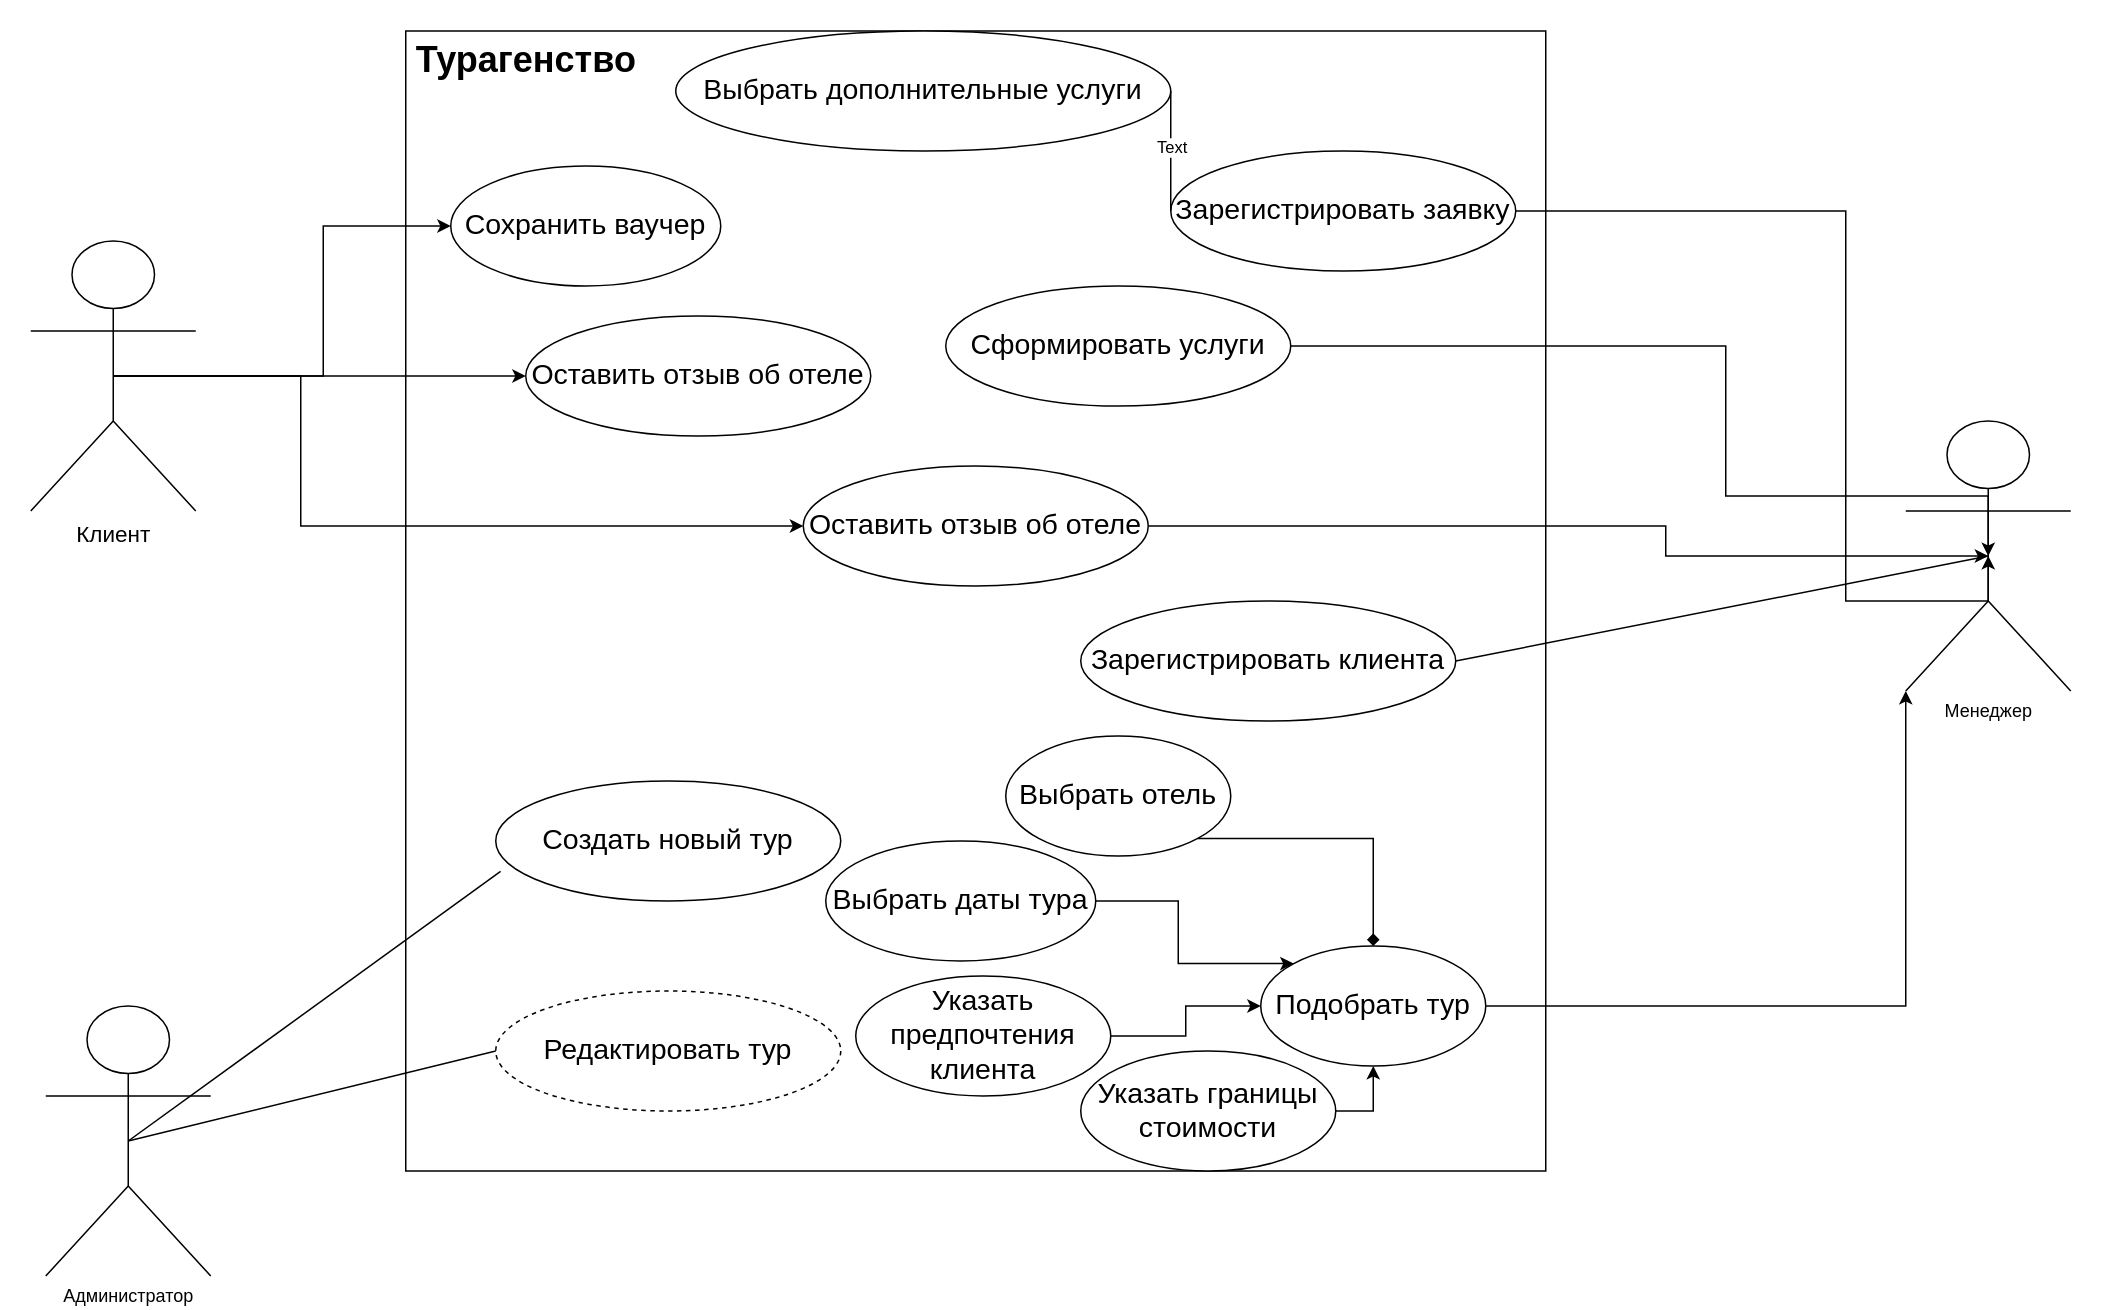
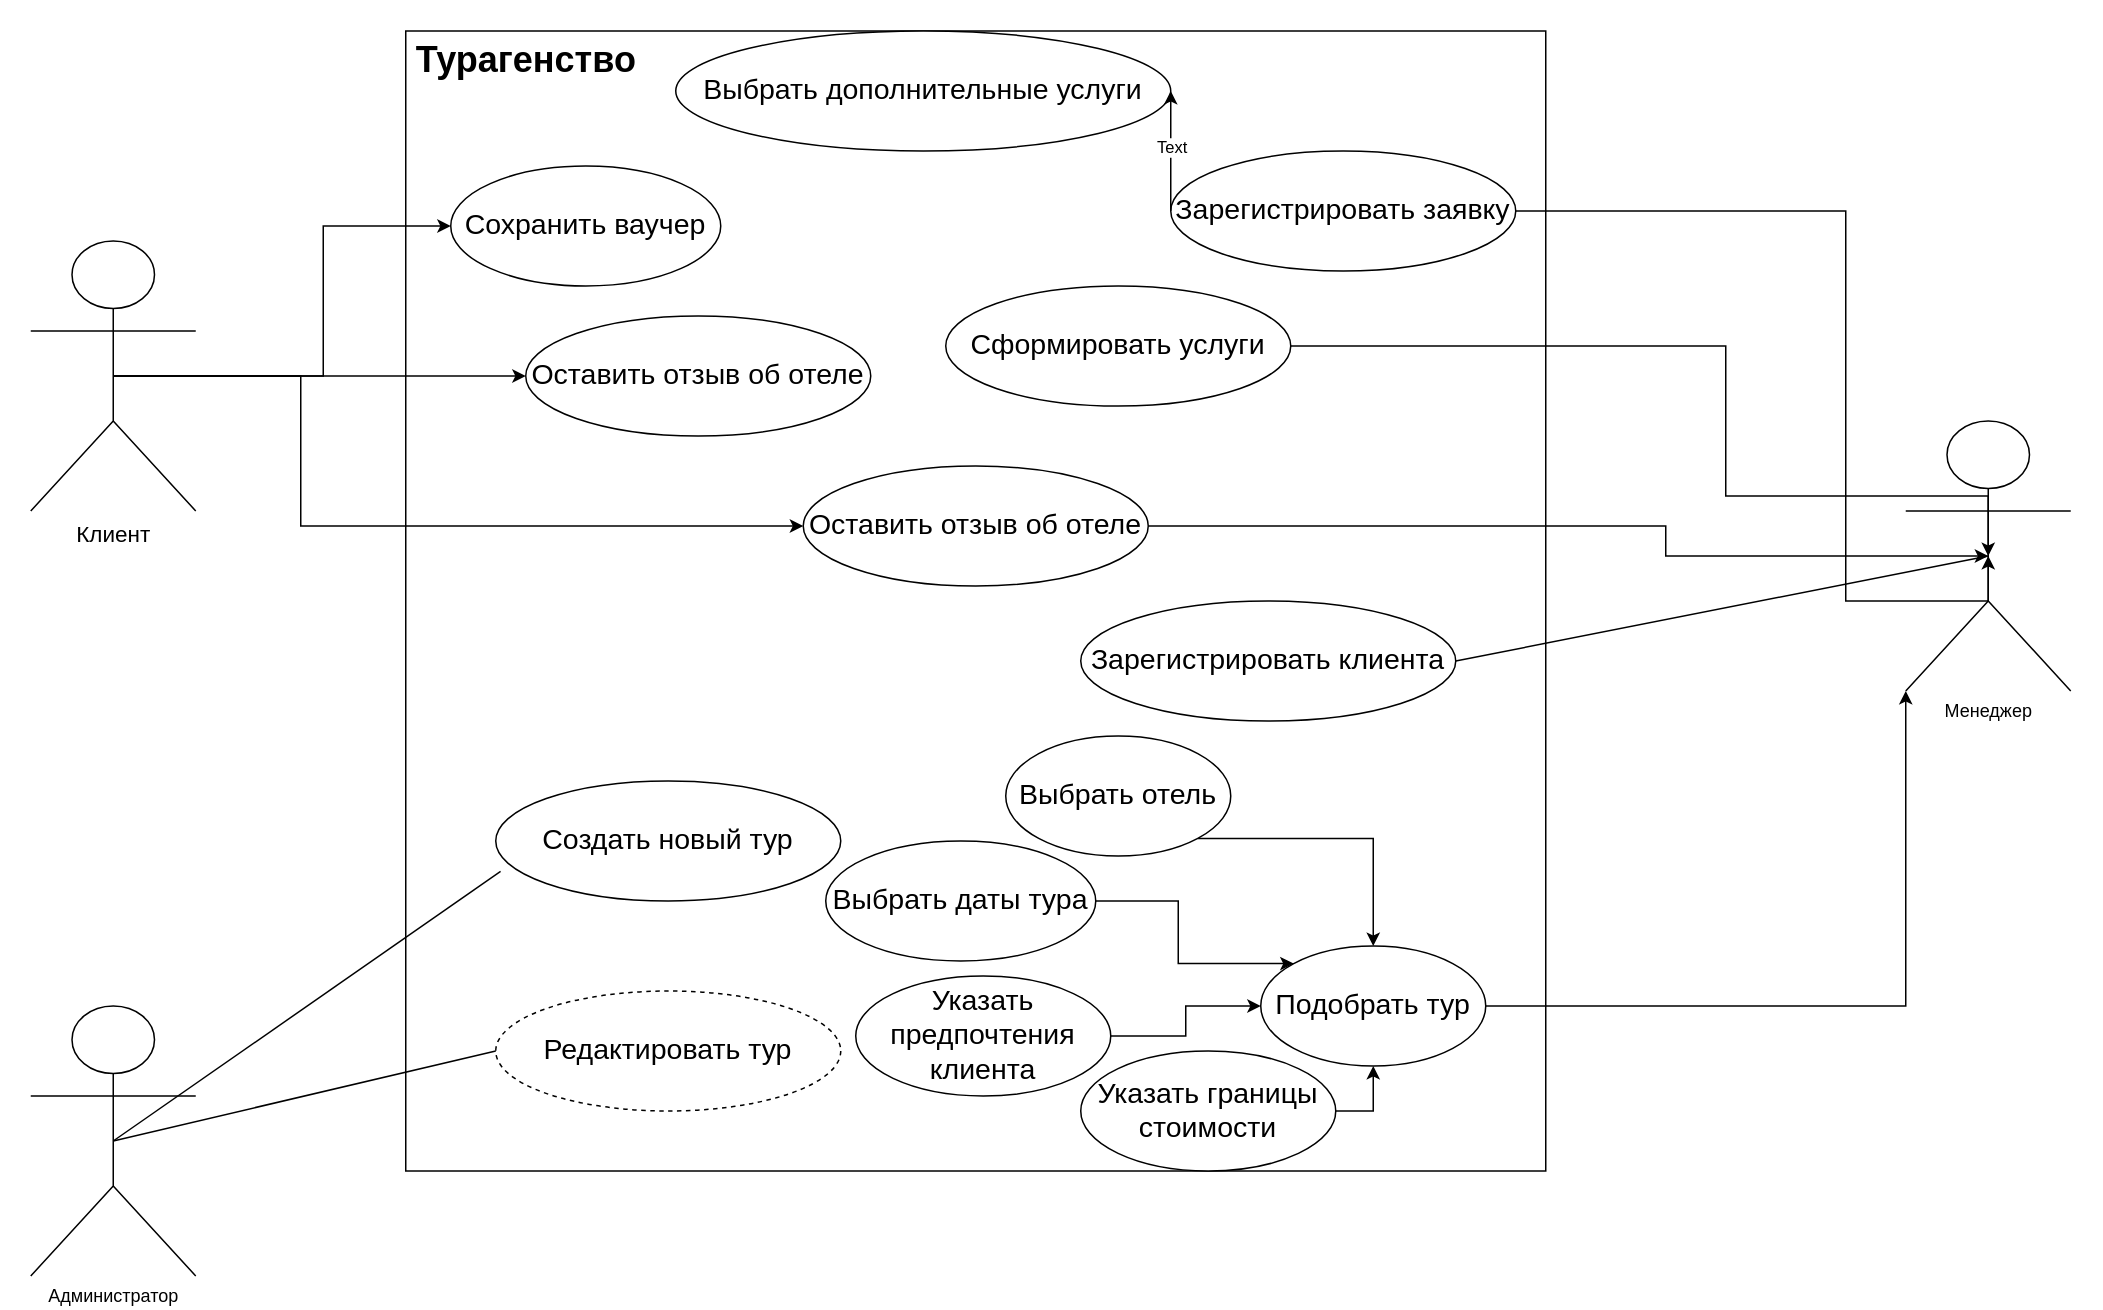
edge "Выбрать дополнительные услуги" -- "Зарегистрировать заявку": arrowhead none -> classic
edge "Выбрать отель" -> "Подобрать тур": arrowhead diamond -> classic
node "Администратор": moved (128, 1141) -> (113, 1141)
